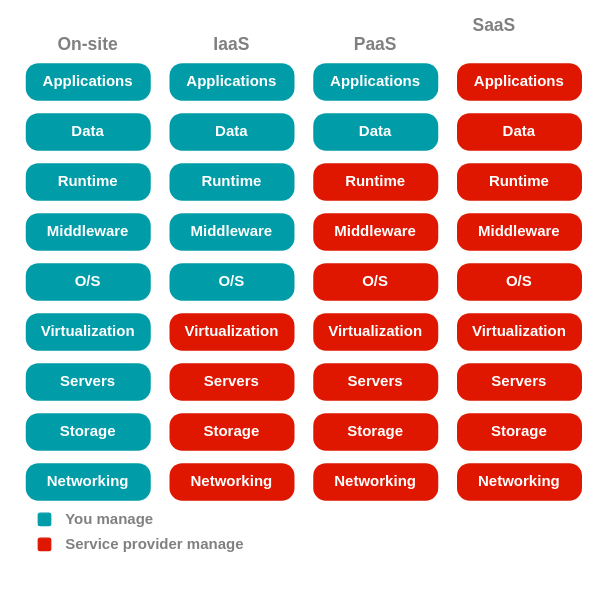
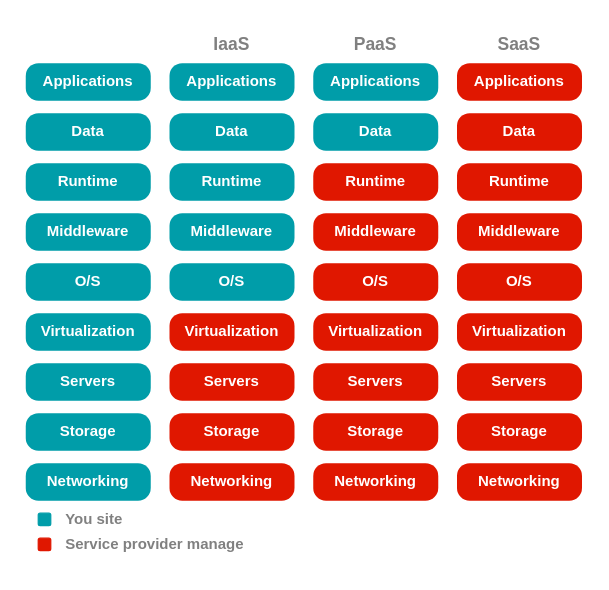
node "SaaS": moved (494, 26) -> (519, 44)
node "On-site": removed
node "You manage": label "You manage" -> "You site"
